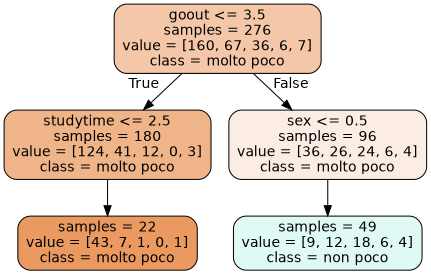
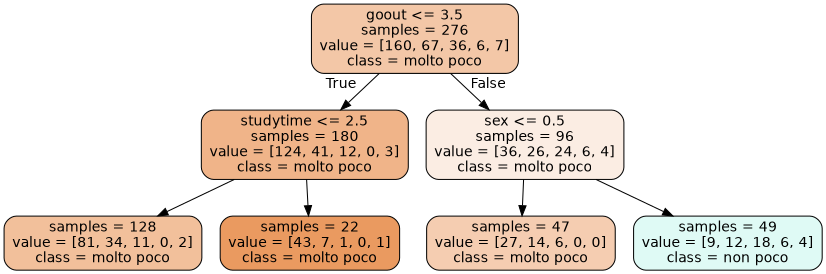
node "samples = 128 value = [81, 34, 11, 0, 2] class = molto poco": added
node "samples = 47 value = [27, 14, 6, 0, 0] class = molto poco": added
